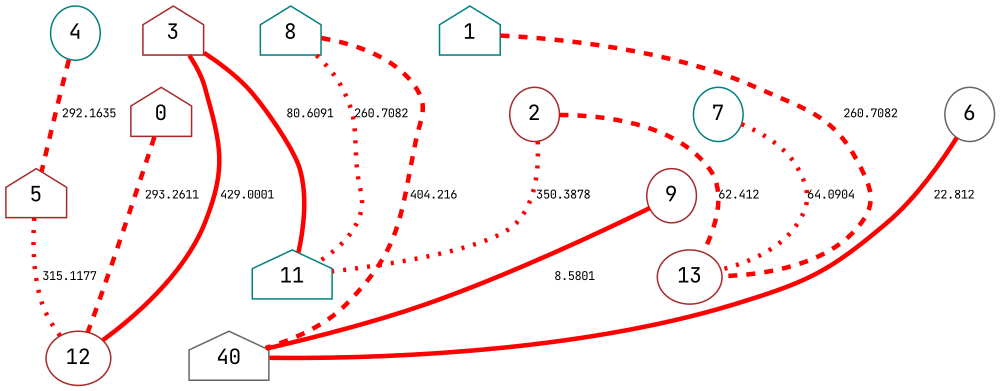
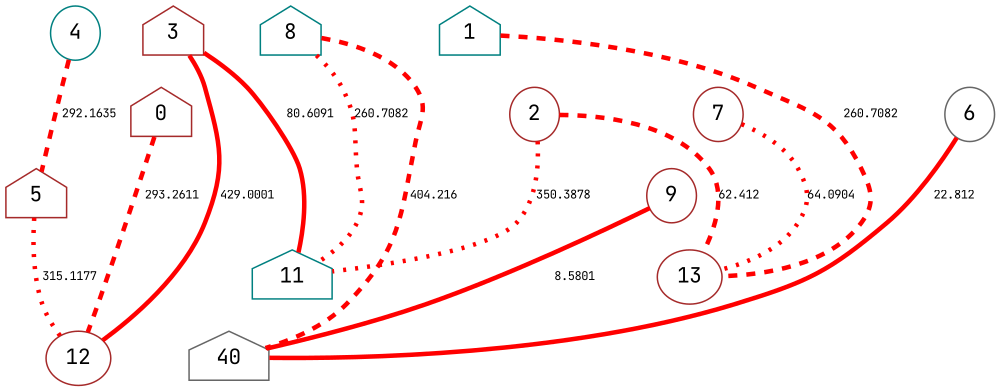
node "7": color teal -> brown
